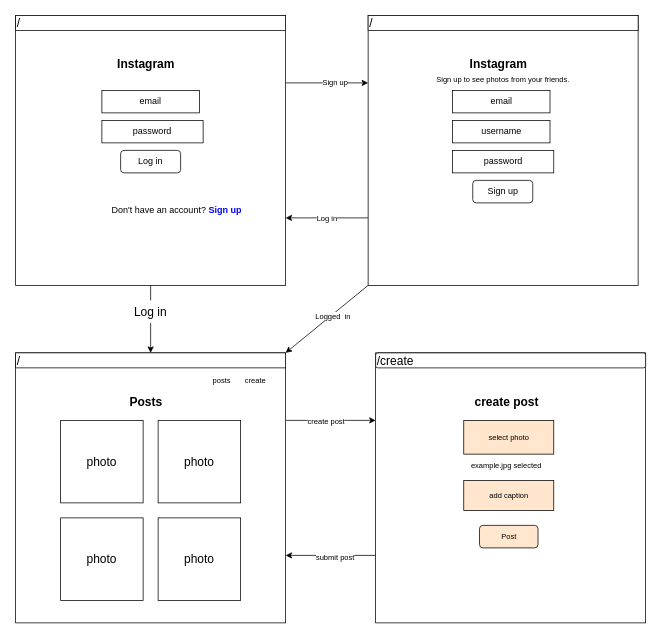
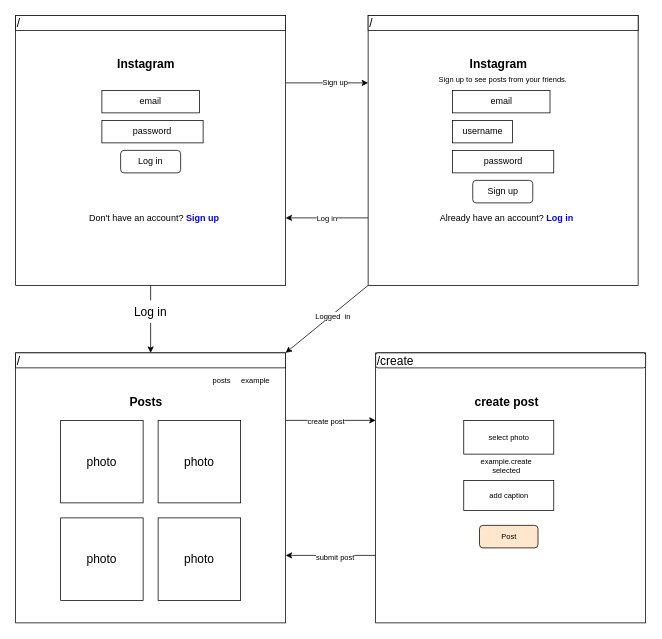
node "Sign up to see photos from your friends.": label "Sign up to see photos from your friends." -> "Sign up to see posts from your friends."
node "username": size 98x23 -> 60x23
node "Don't have an account? Sign up": moved (177, 210) -> (154, 218)
node "Already have an account? Log in": added
node "create": label "create" -> "example"
node "select photo": fillcolor #ffe6cc -> #ffffff
node "example.jpg selected": label "example.jpg selected" -> "example.create selected"
node "add caption": fillcolor #ffe6cc -> #ffffff
